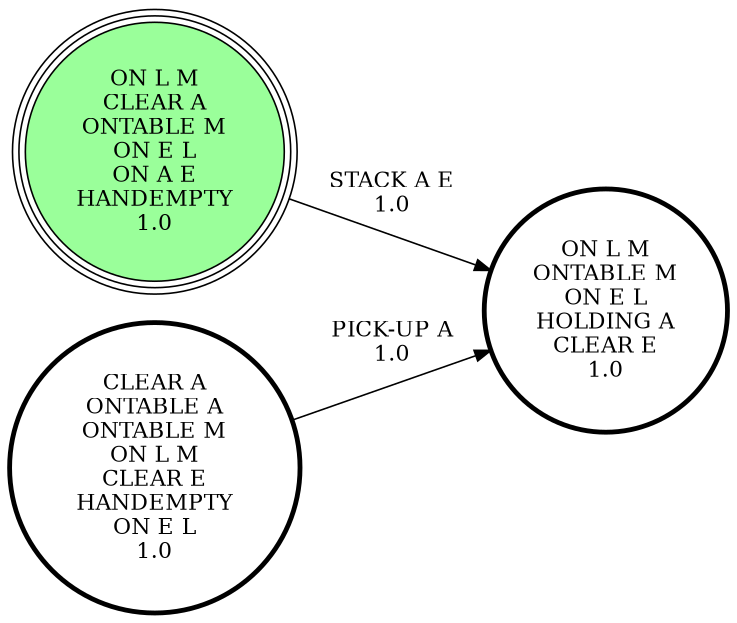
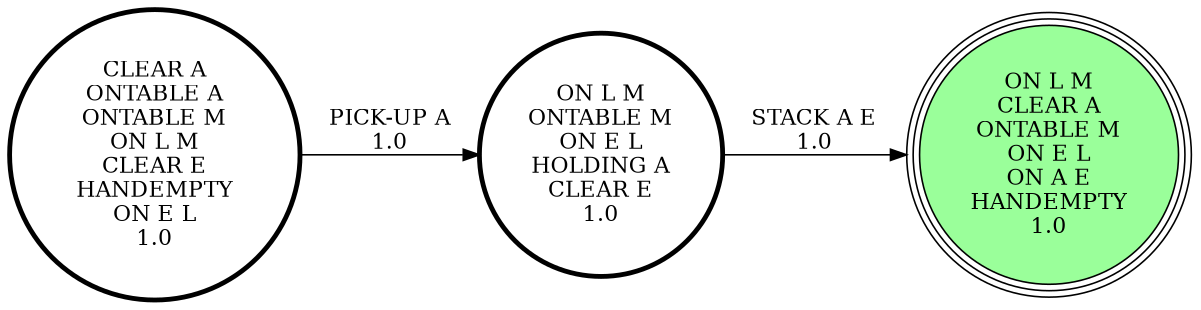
edge "ON L M CLEAR A ONTABLE M ON E L ON A E HANDEMPTY 1.0" -> "ON L M ONTABLE M ON E L HOLDING A CLEAR E 1.0": reversed
